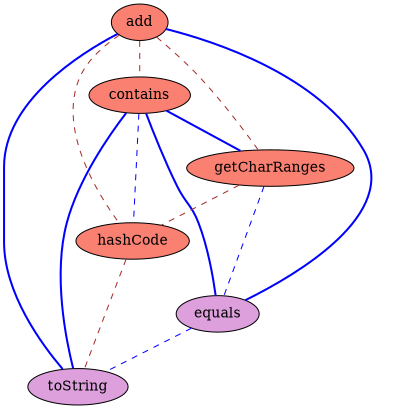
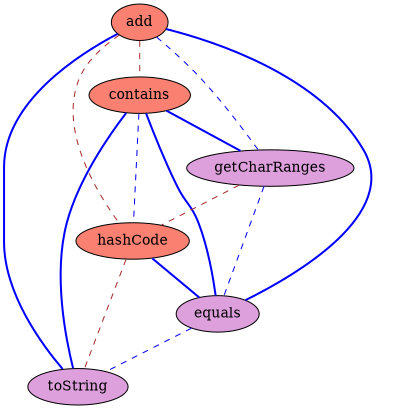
edge "add" -- "getCharRanges": color brown -> blue
node "getCharRanges": fillcolor salmon -> plum
edge "hashCode" -- "equals": added
